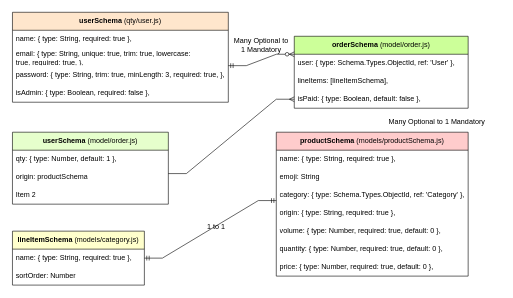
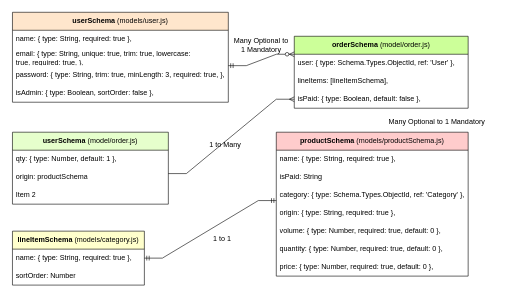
node "userSchema (qty/user.js)": label "userSchema (qty/user.js)" -> "userSchema (models/user.js)"
node "isAdmin: { type: Boolean, required: false },": label "isAdmin: { type: Boolean, required: false }," -> "isAdmin: { type: Boolean, sortOrder: false },"
node "1 to Many": added
node "emoji: String": label "emoji: String" -> "isPaid: String"
node "1 to 1": moved (216, 227) -> (222, 239)
